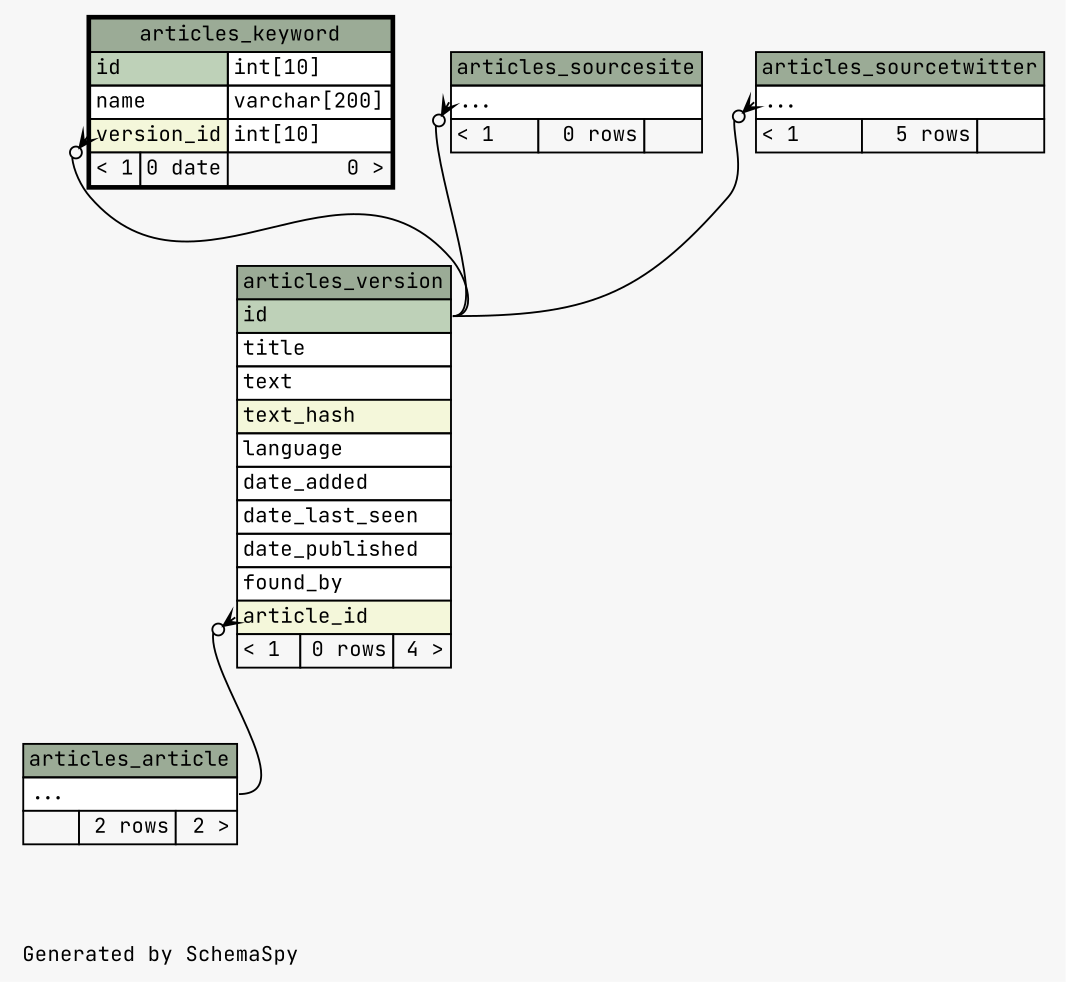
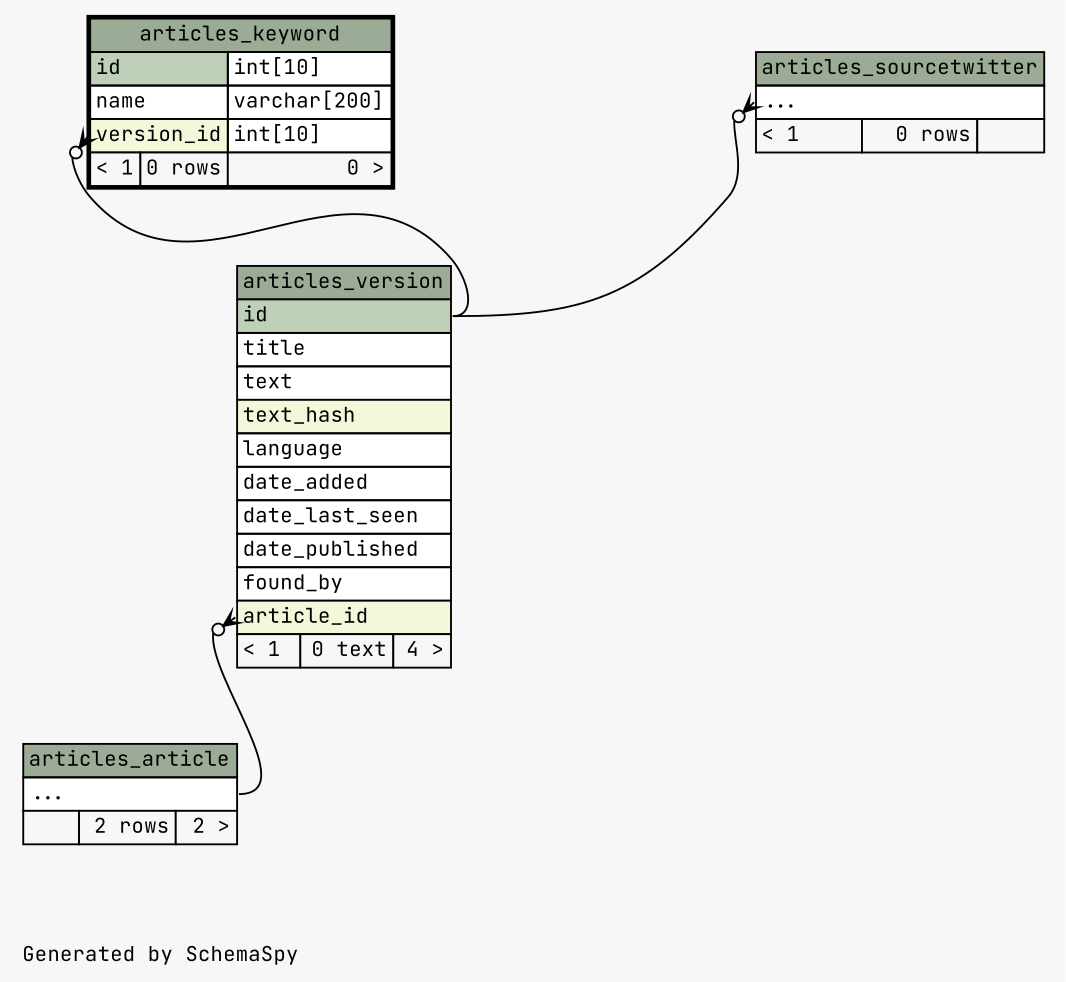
node "articles_sourcesite": removed
node "articles_sourcetwitter": text "5 rows" -> "0 rows"
node "articles_keyword": text "0 date" -> "0 rows"
node "articles_version": text "0 rows" -> "0 text"
